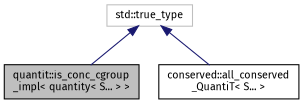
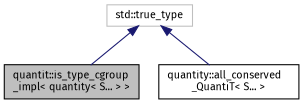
node "quantit::is_conc_cgroup _impl< quantity< S... > >": label "quantit::is_conc_cgroup _impl< quantity< S... > >" -> "quantit::is_type_cgroup _impl< quantity< S... > >"
node "conserved::all_conserved _QuantiT< S... >": label "conserved::all_conserved _QuantiT< S... >" -> "quantity::all_conserved _QuantiT< S... >"
